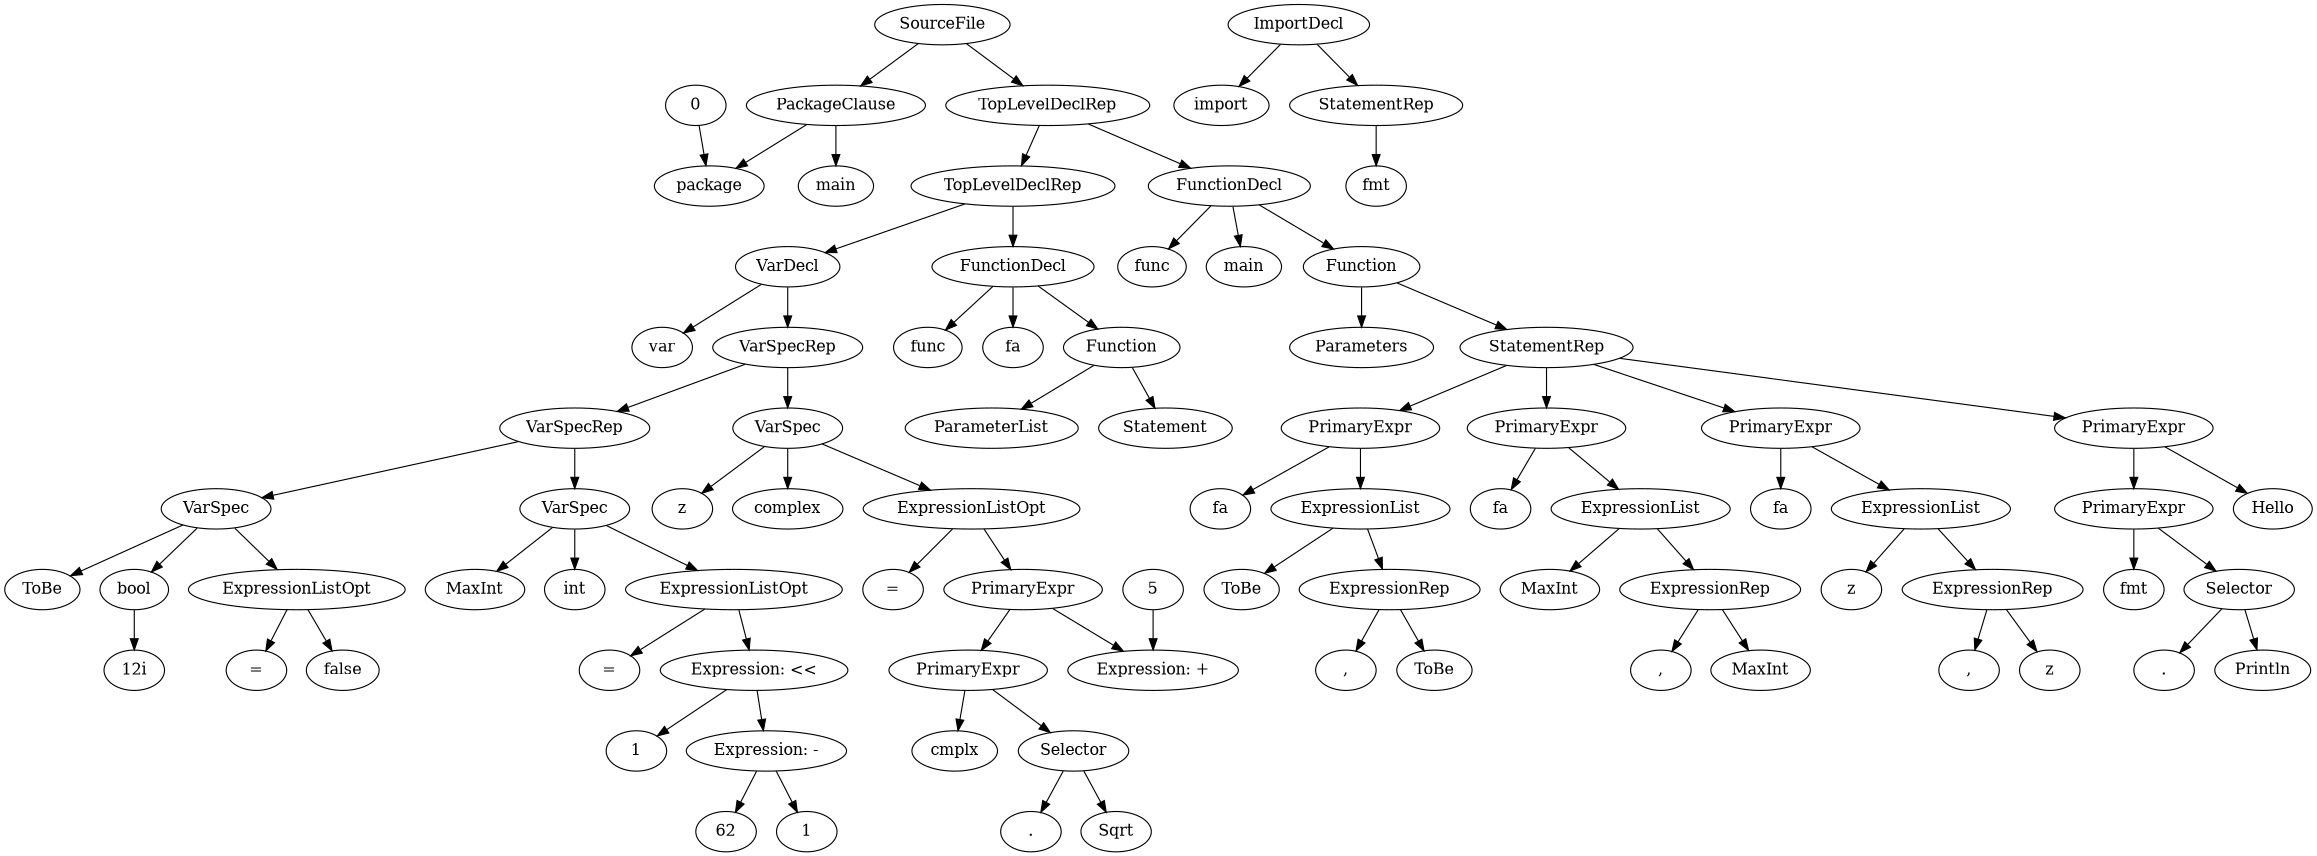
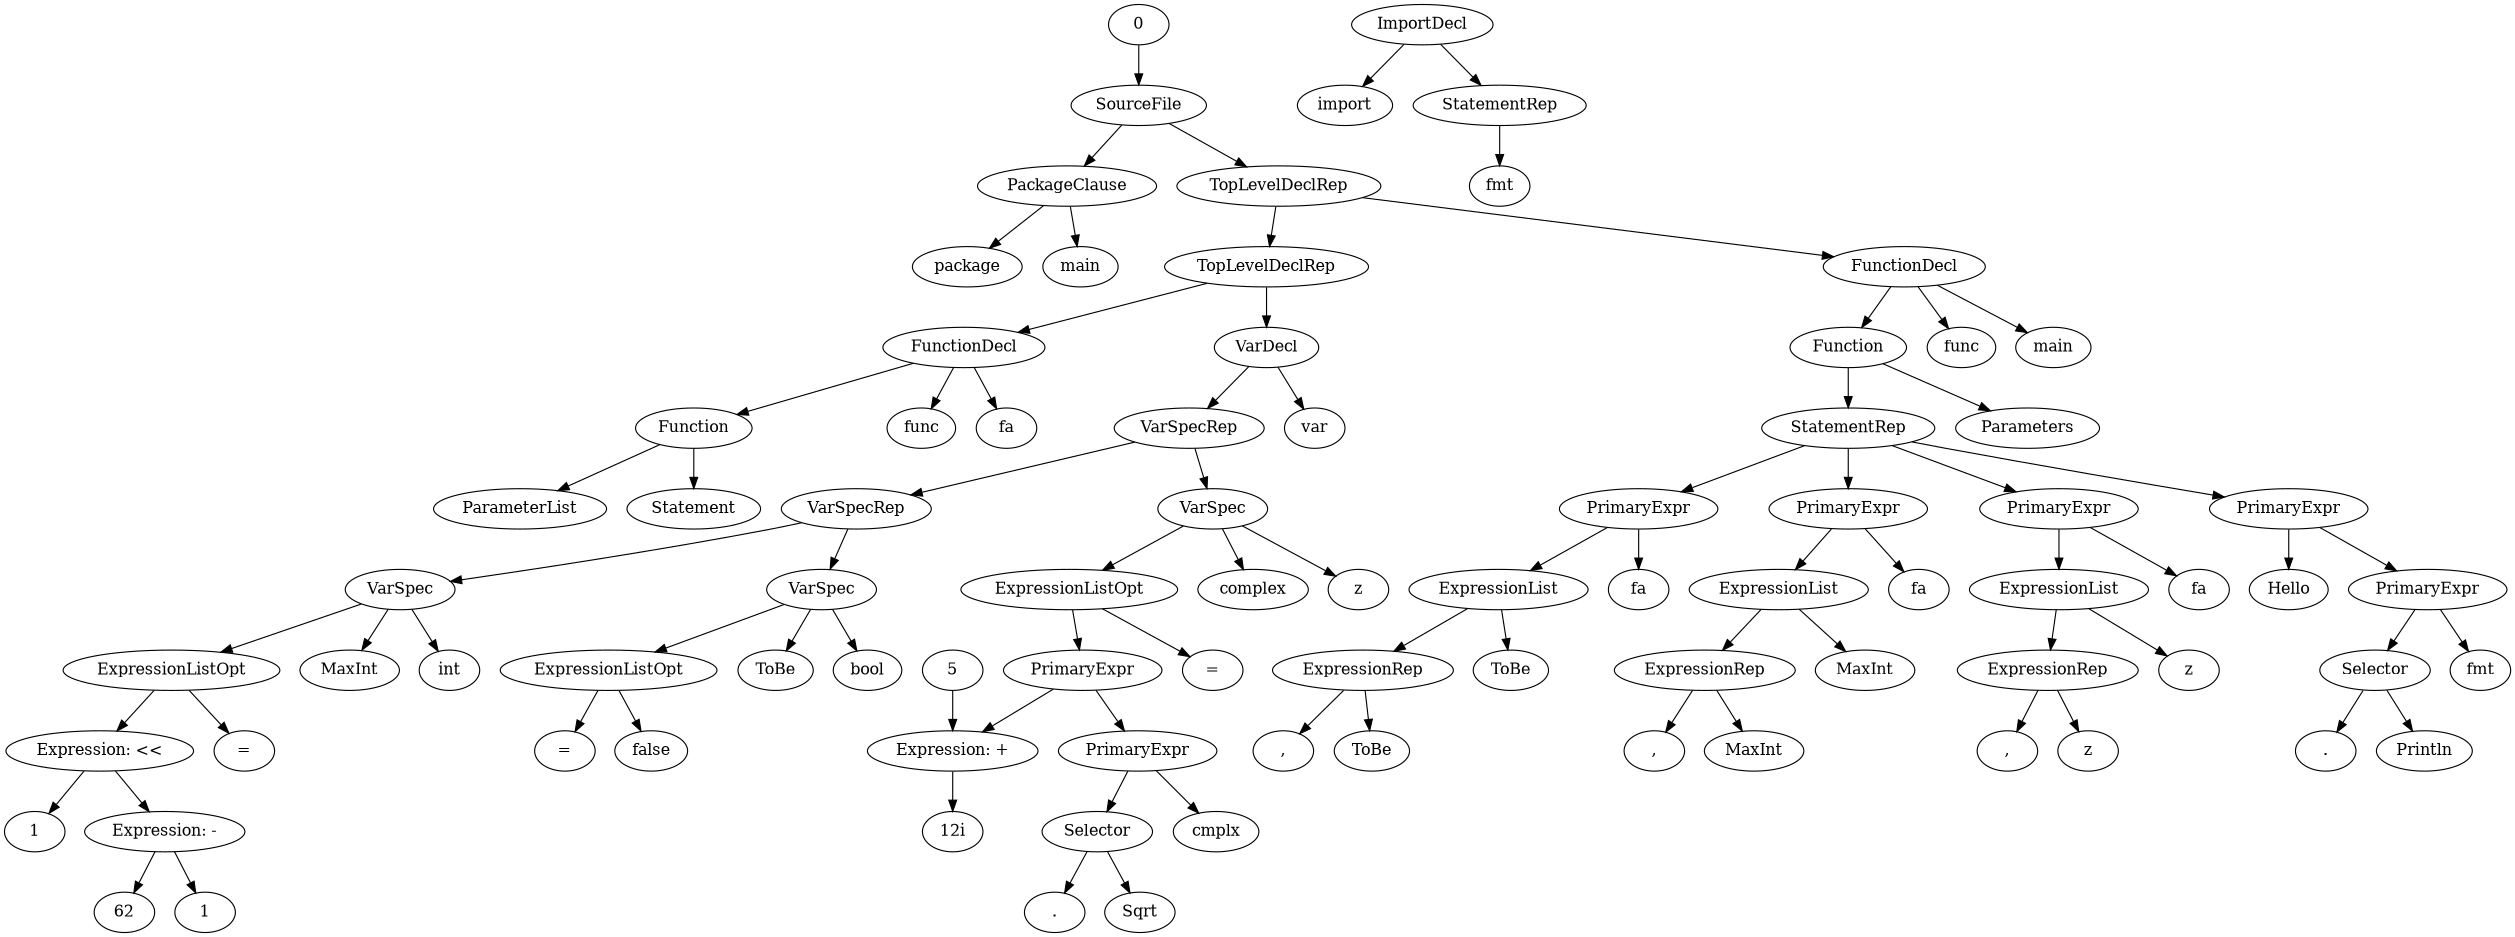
edge "0" -> "package": now "0" -> "SourceFile"
edge "bool" -> "12i": now "Expression: +" -> "12i"
